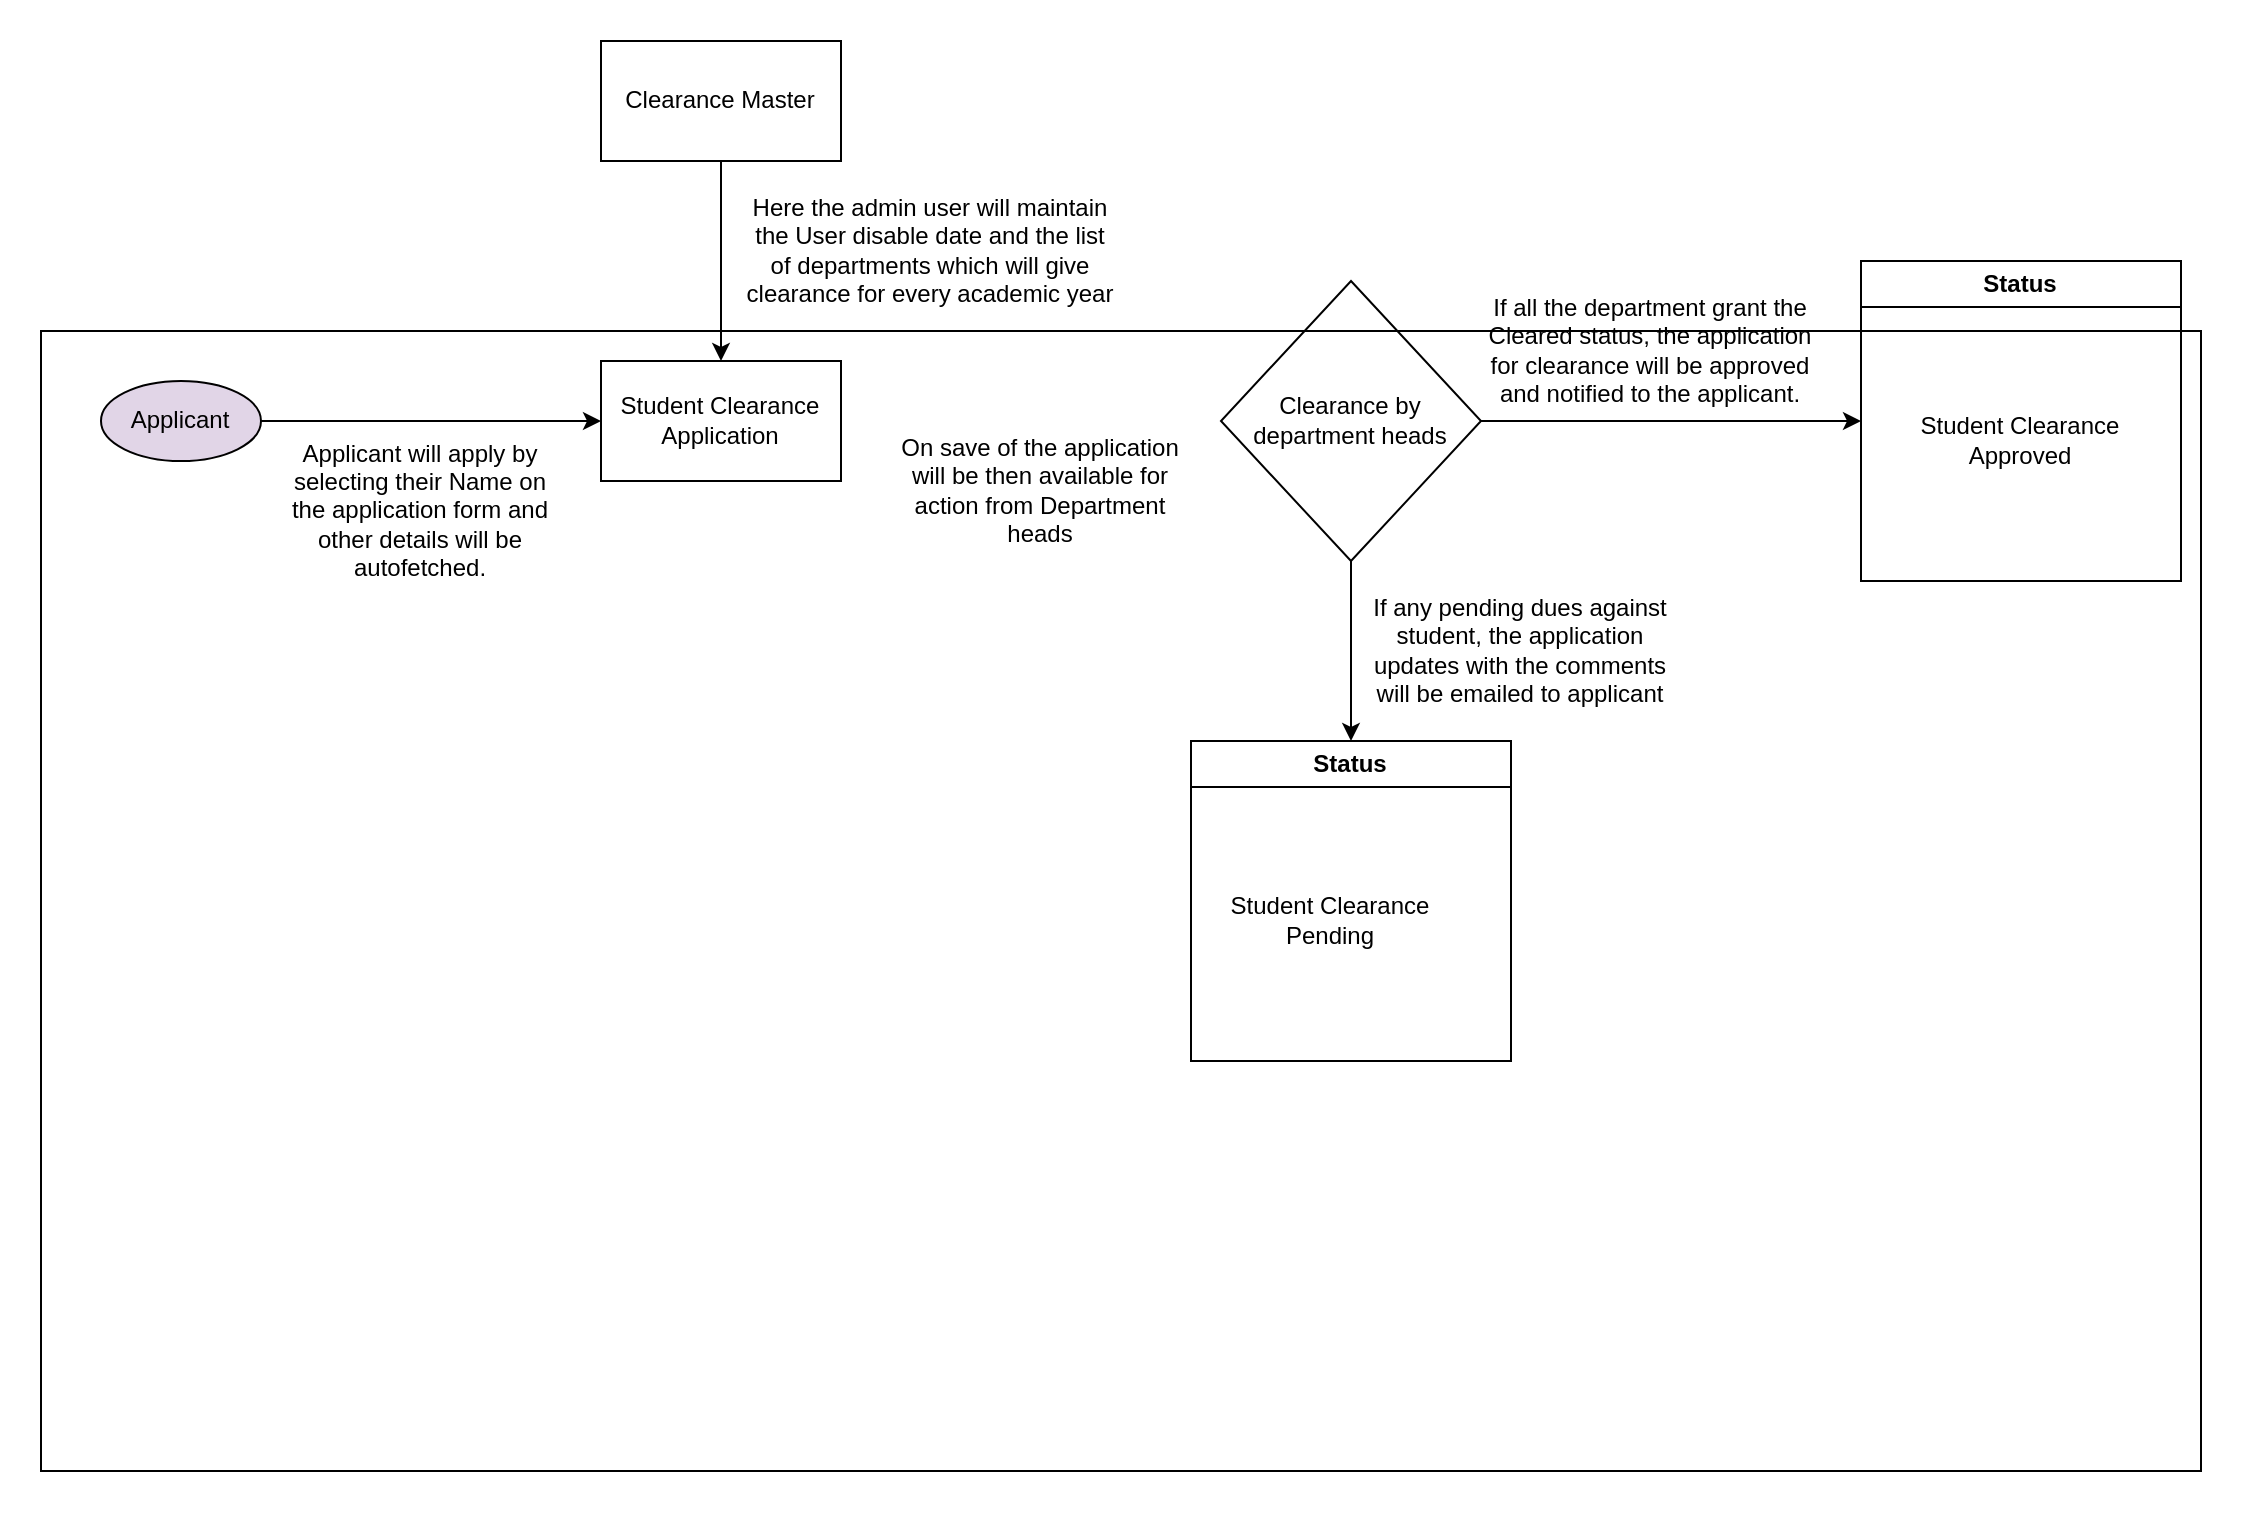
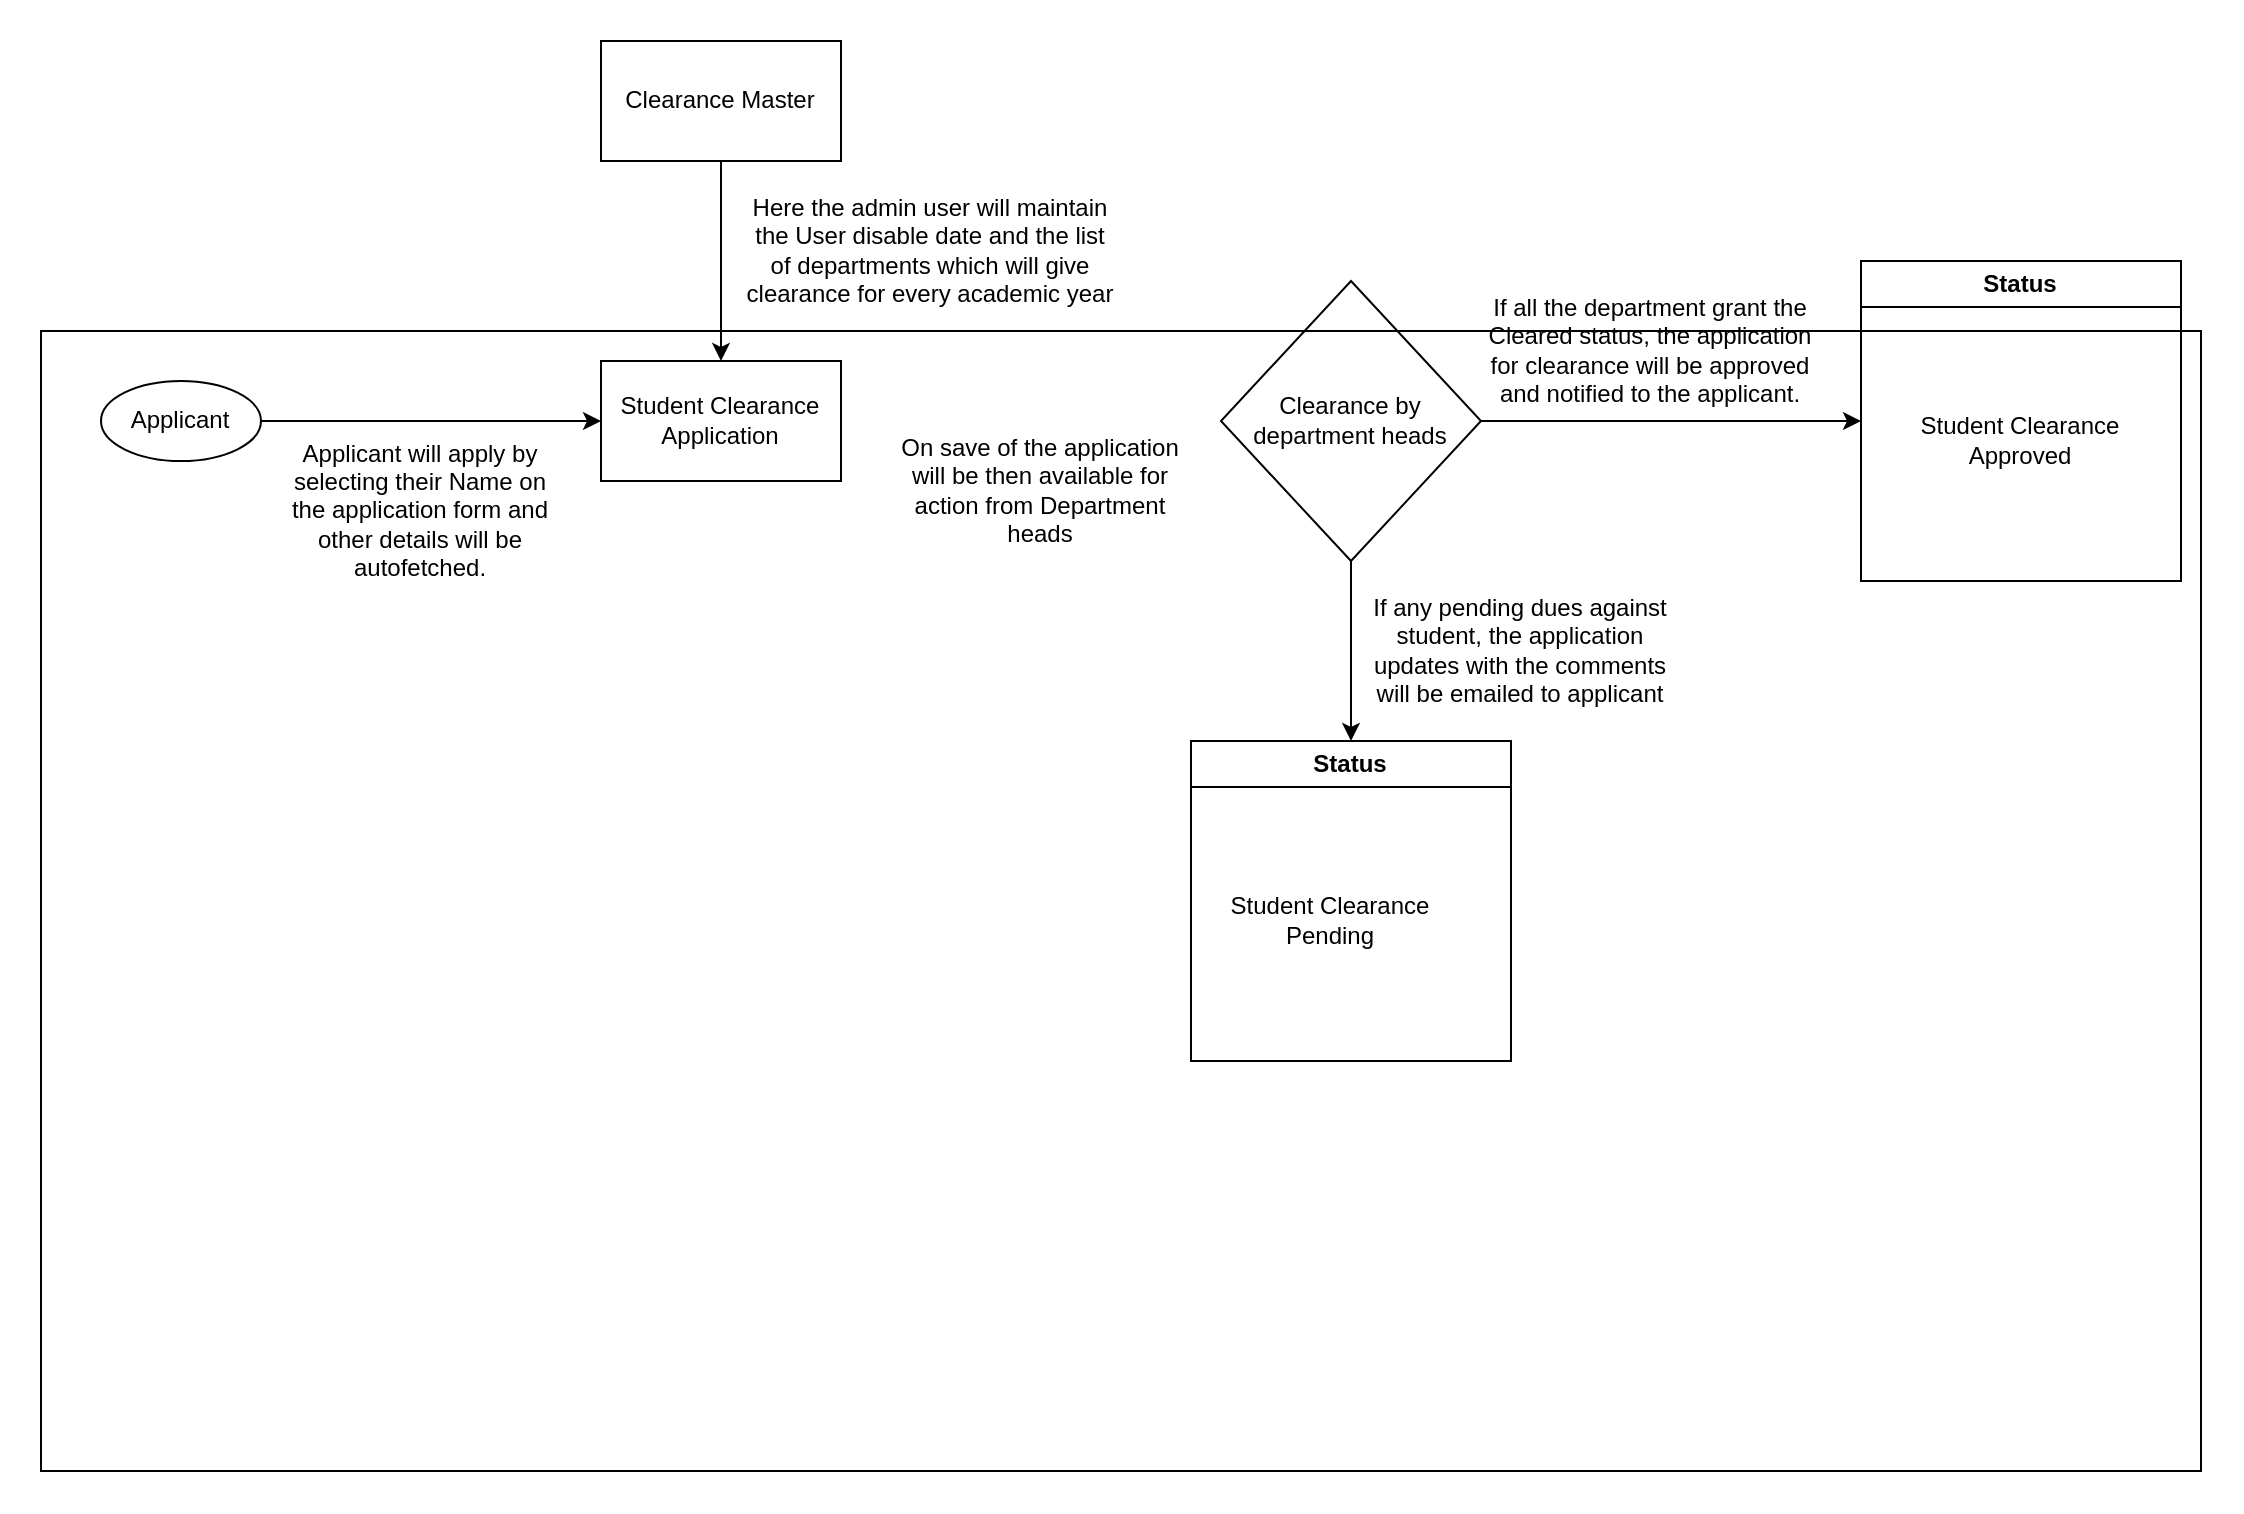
node "Applicant": fillcolor #e1d5e7 -> #ffffff
